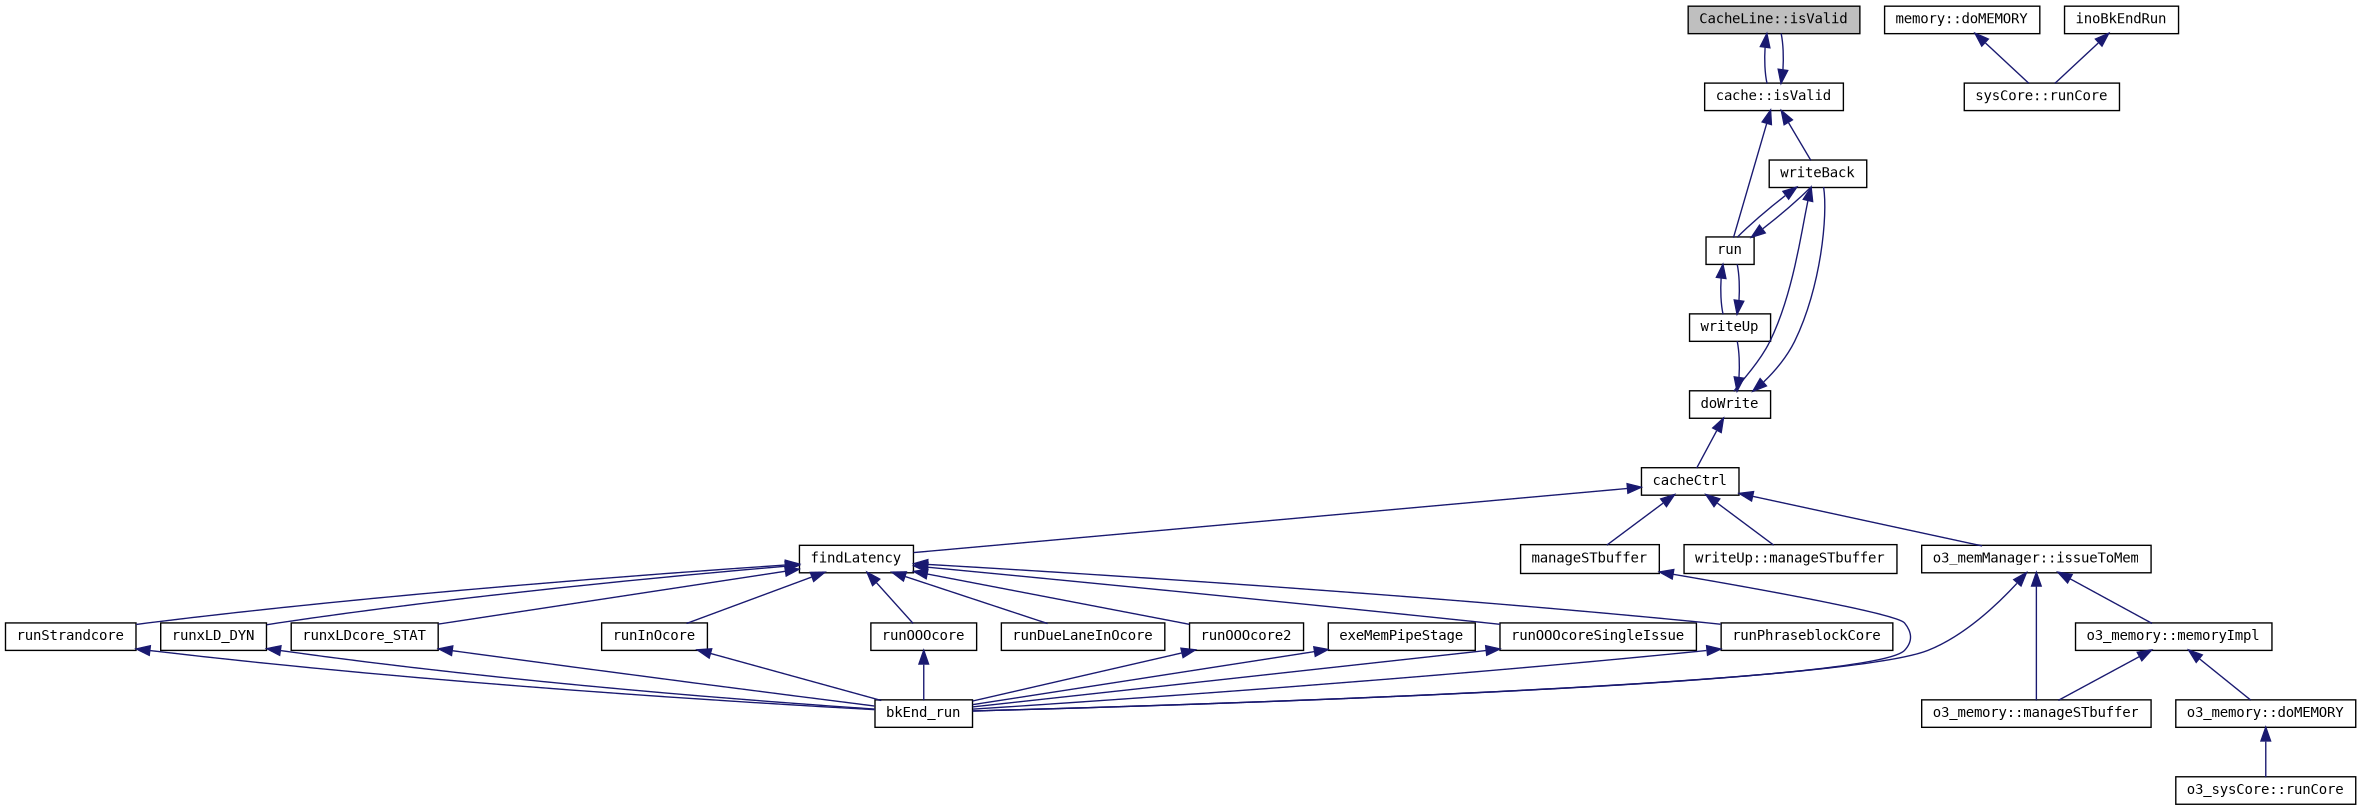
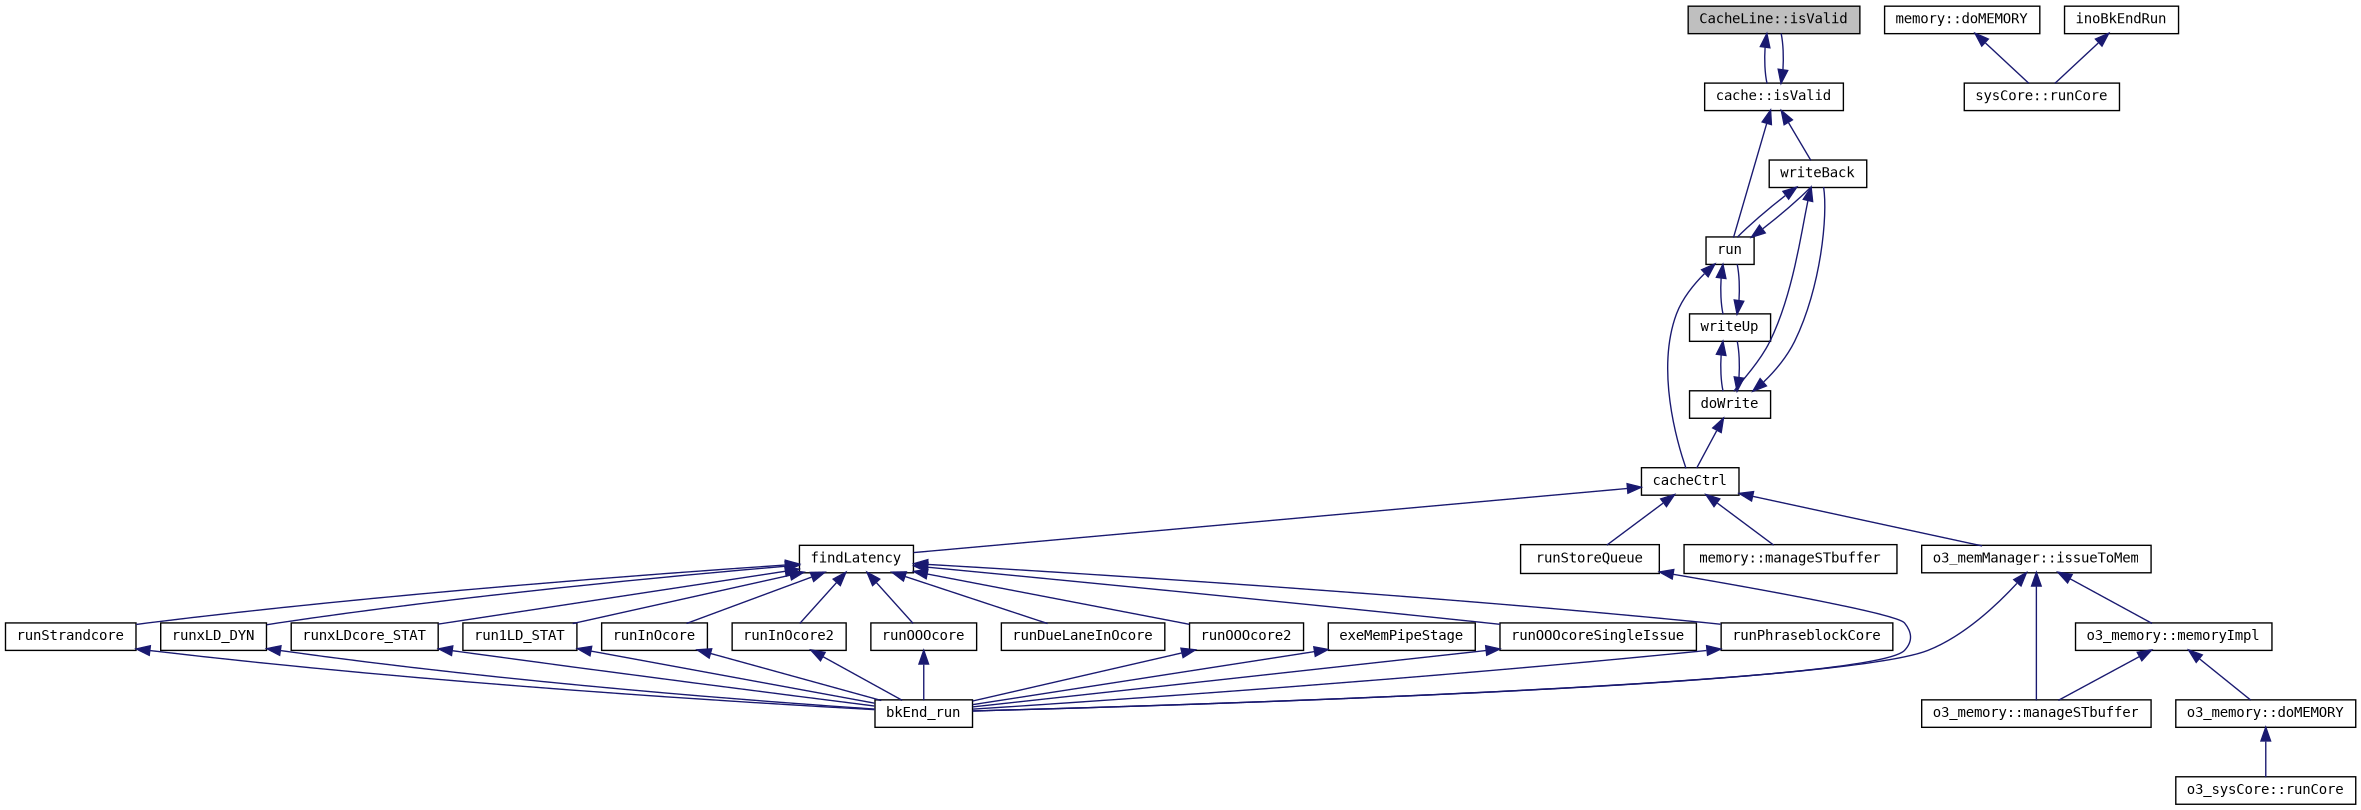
edge "cacheCtrl" -> "run": added
edge "doWrite" -> "writeUp": added
node "manageSTbuffer": label "manageSTbuffer" -> "runStoreQueue"
node "writeUp::manageSTbuffer": label "writeUp::manageSTbuffer" -> "memory::manageSTbuffer"
node "run1LD_STAT": added
node "runInOcore2": added
